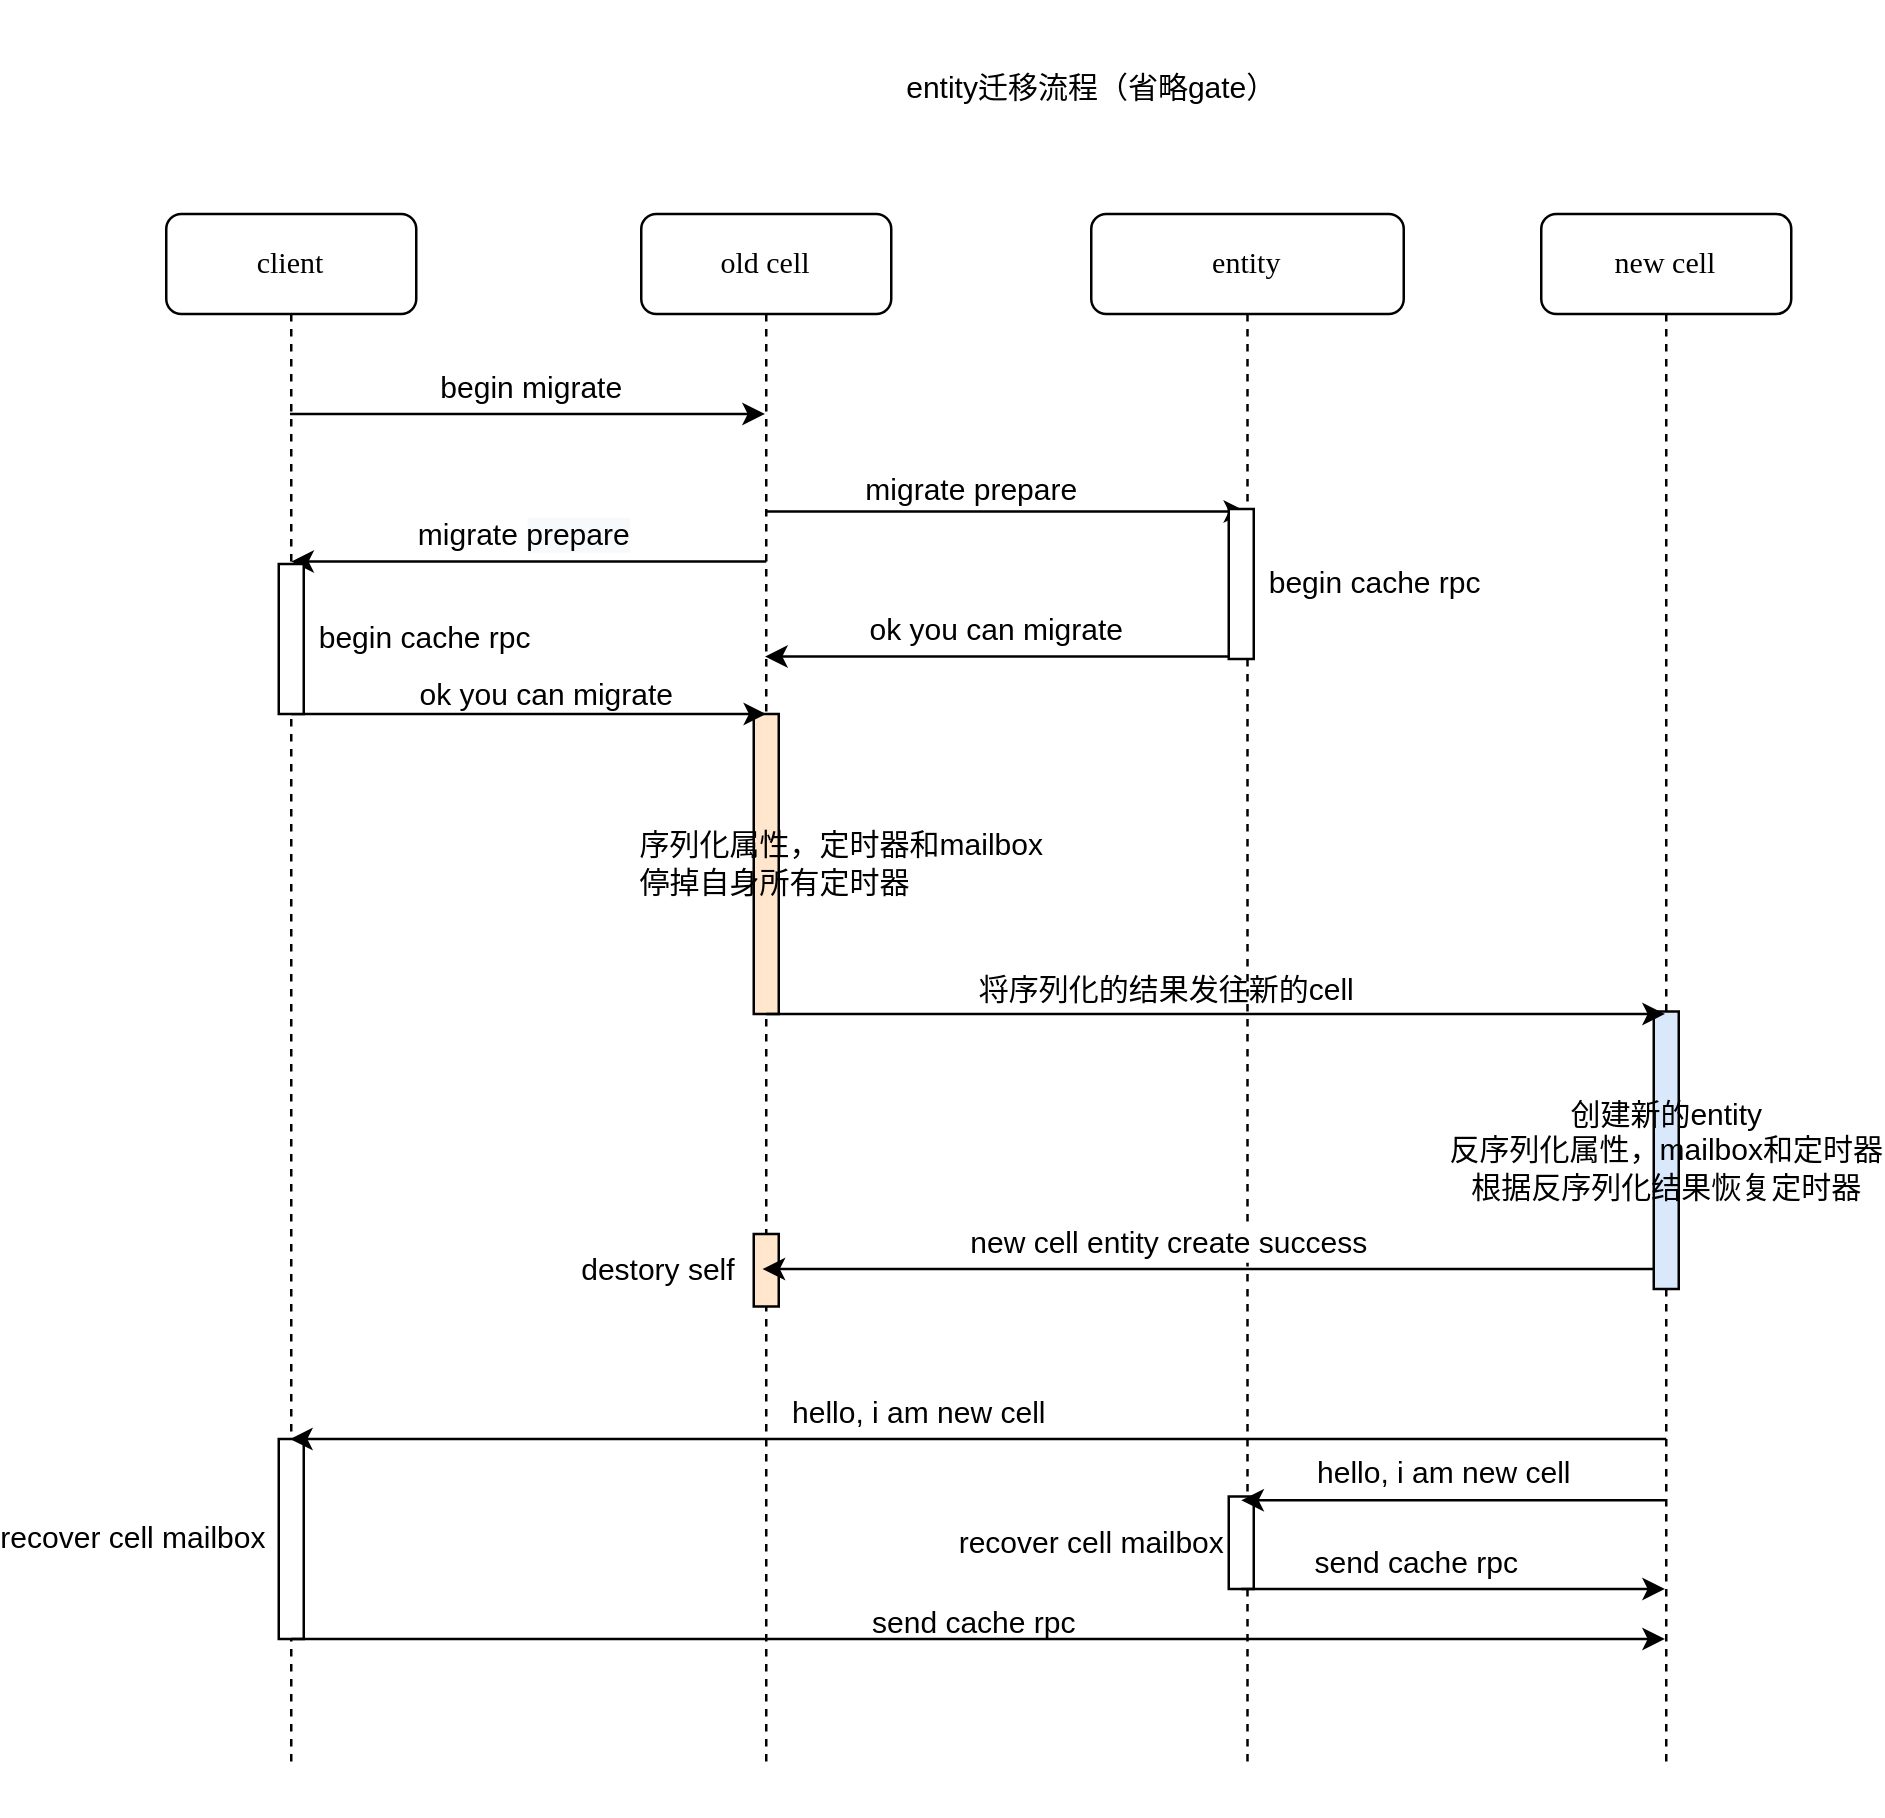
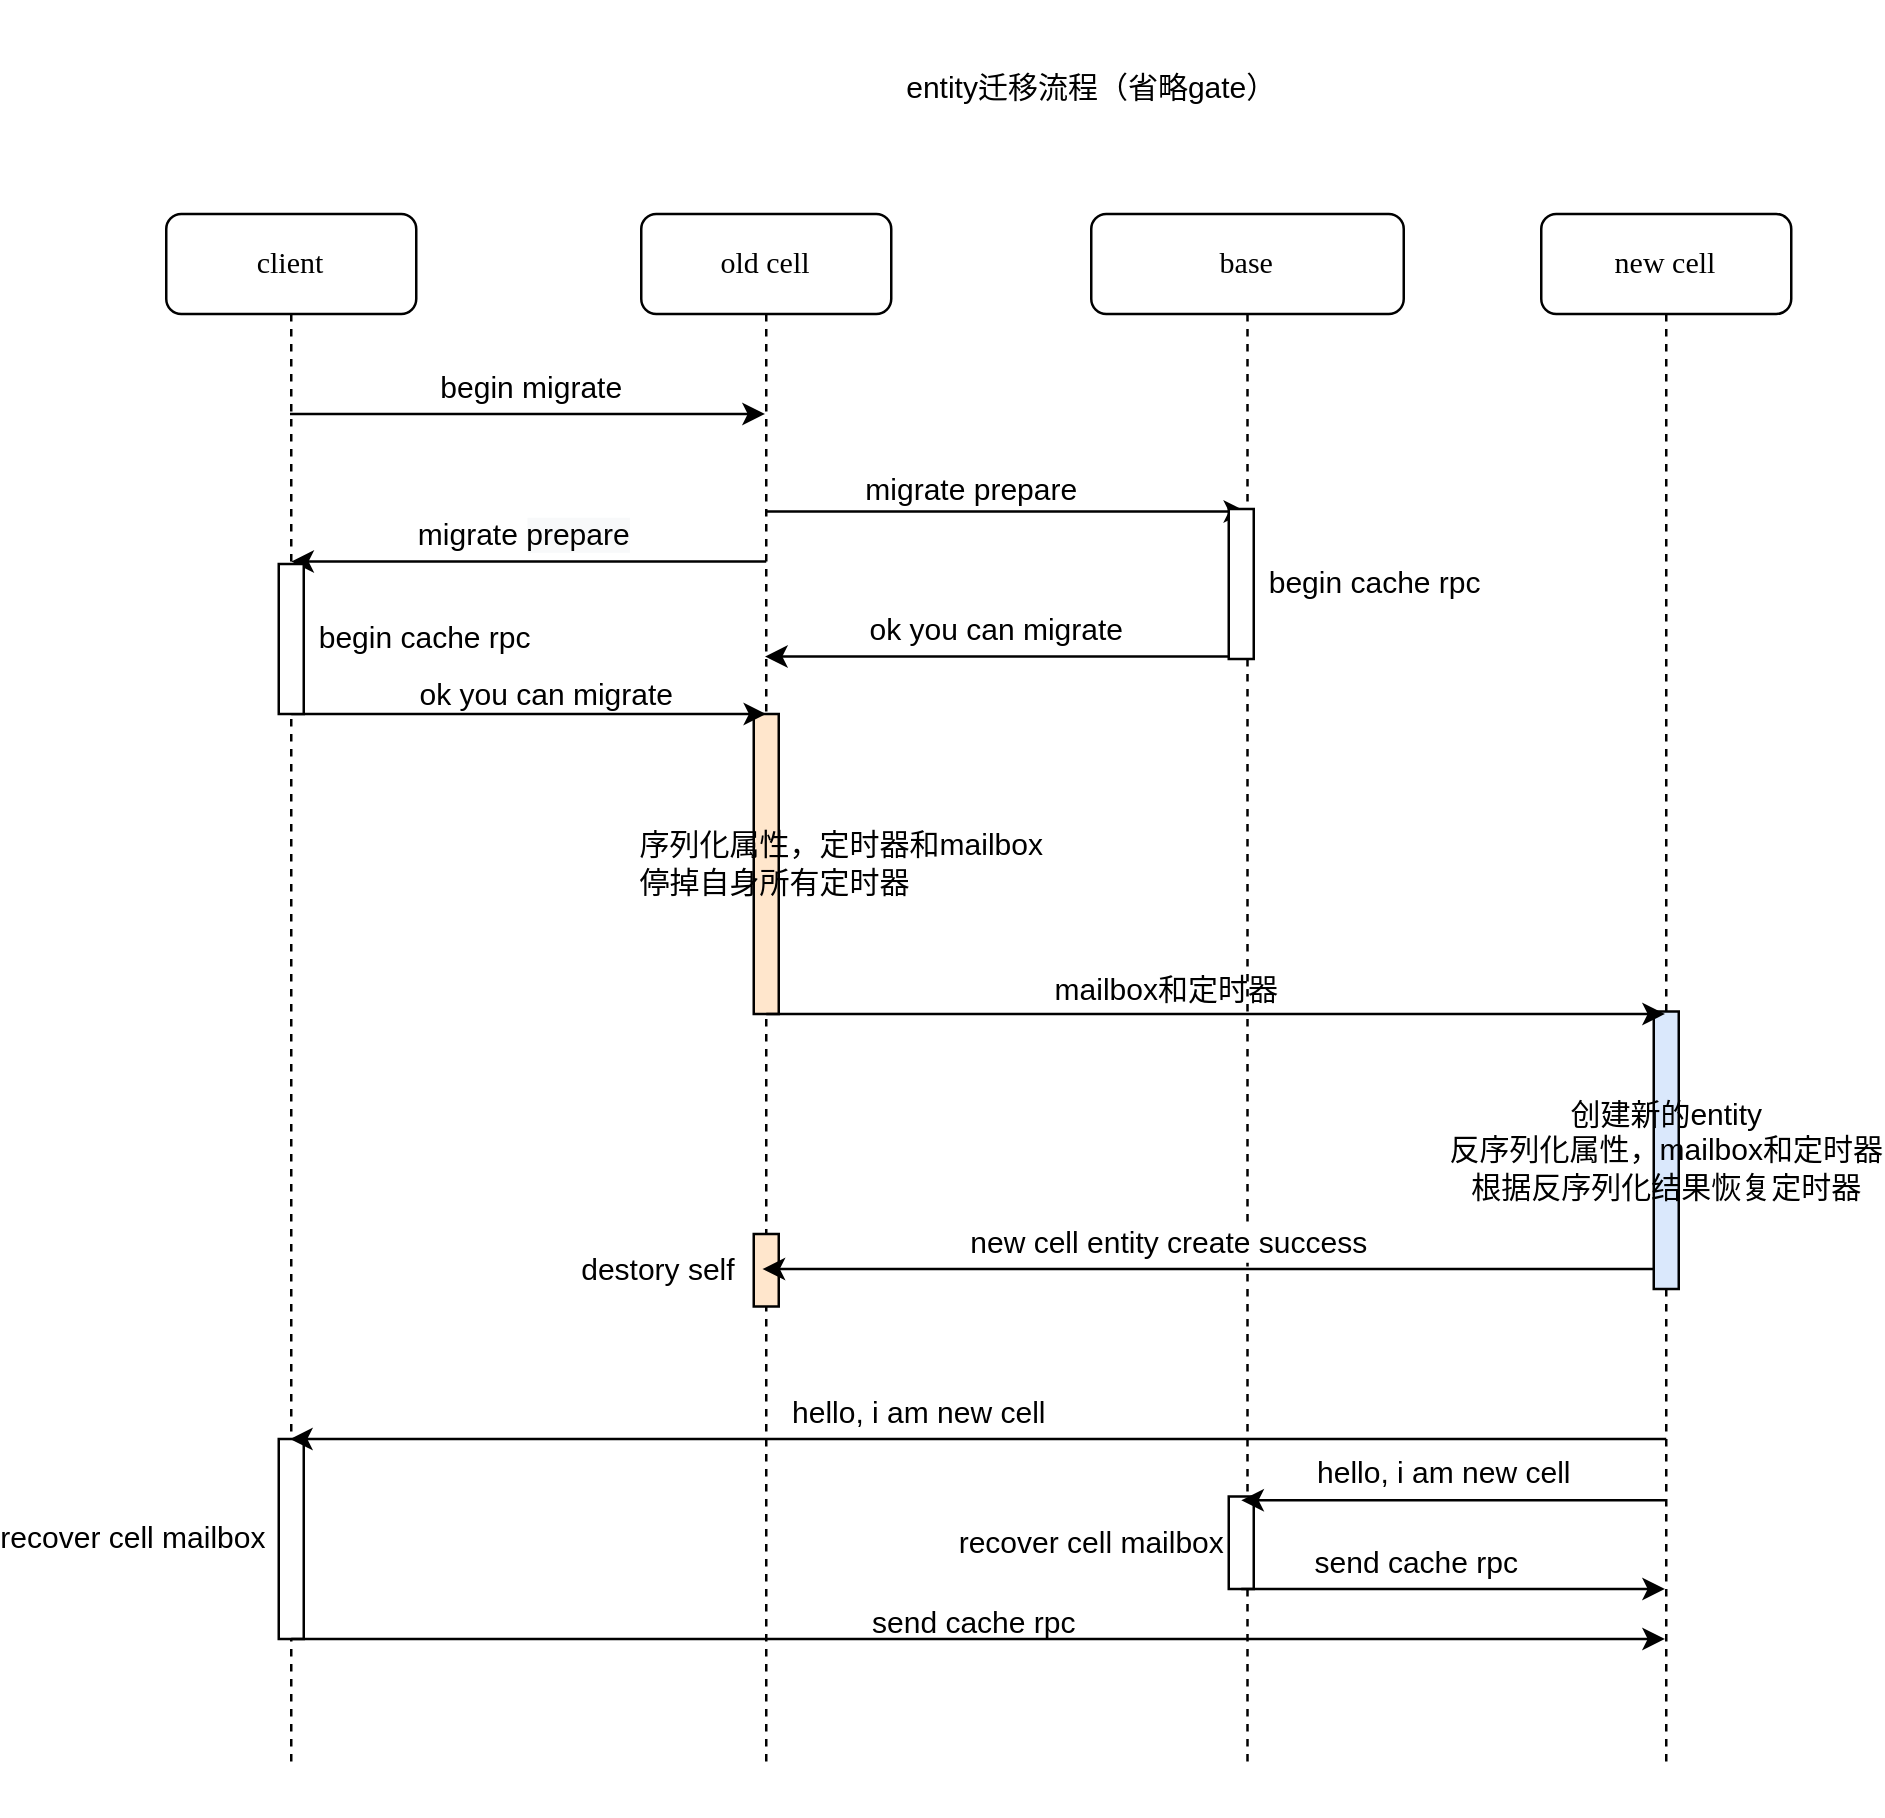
node "entity": label "entity" -> "base"
node "将序列化的结果发往新的cell": label "将序列化的结果发往新的cell" -> "mailbox和定时器"
